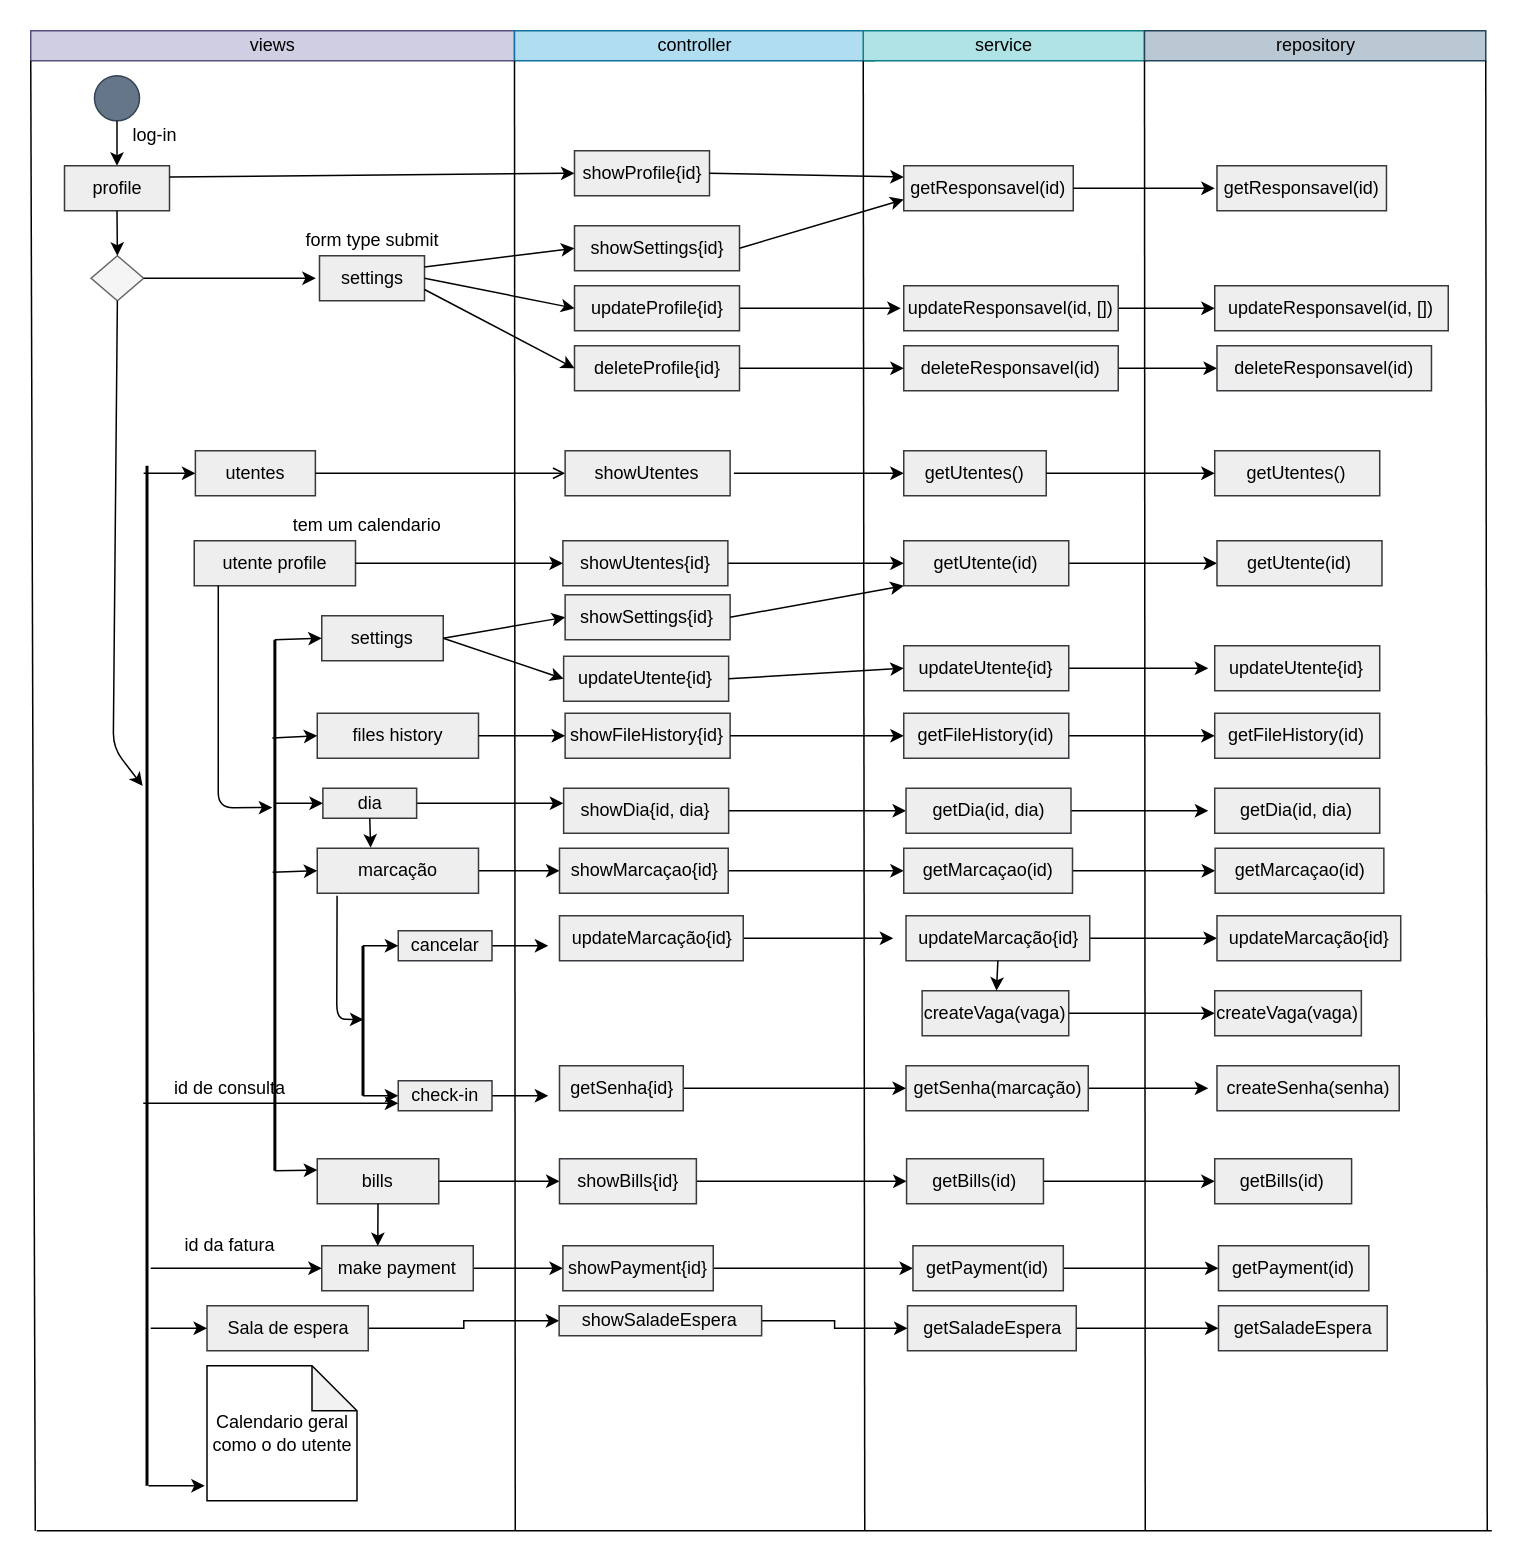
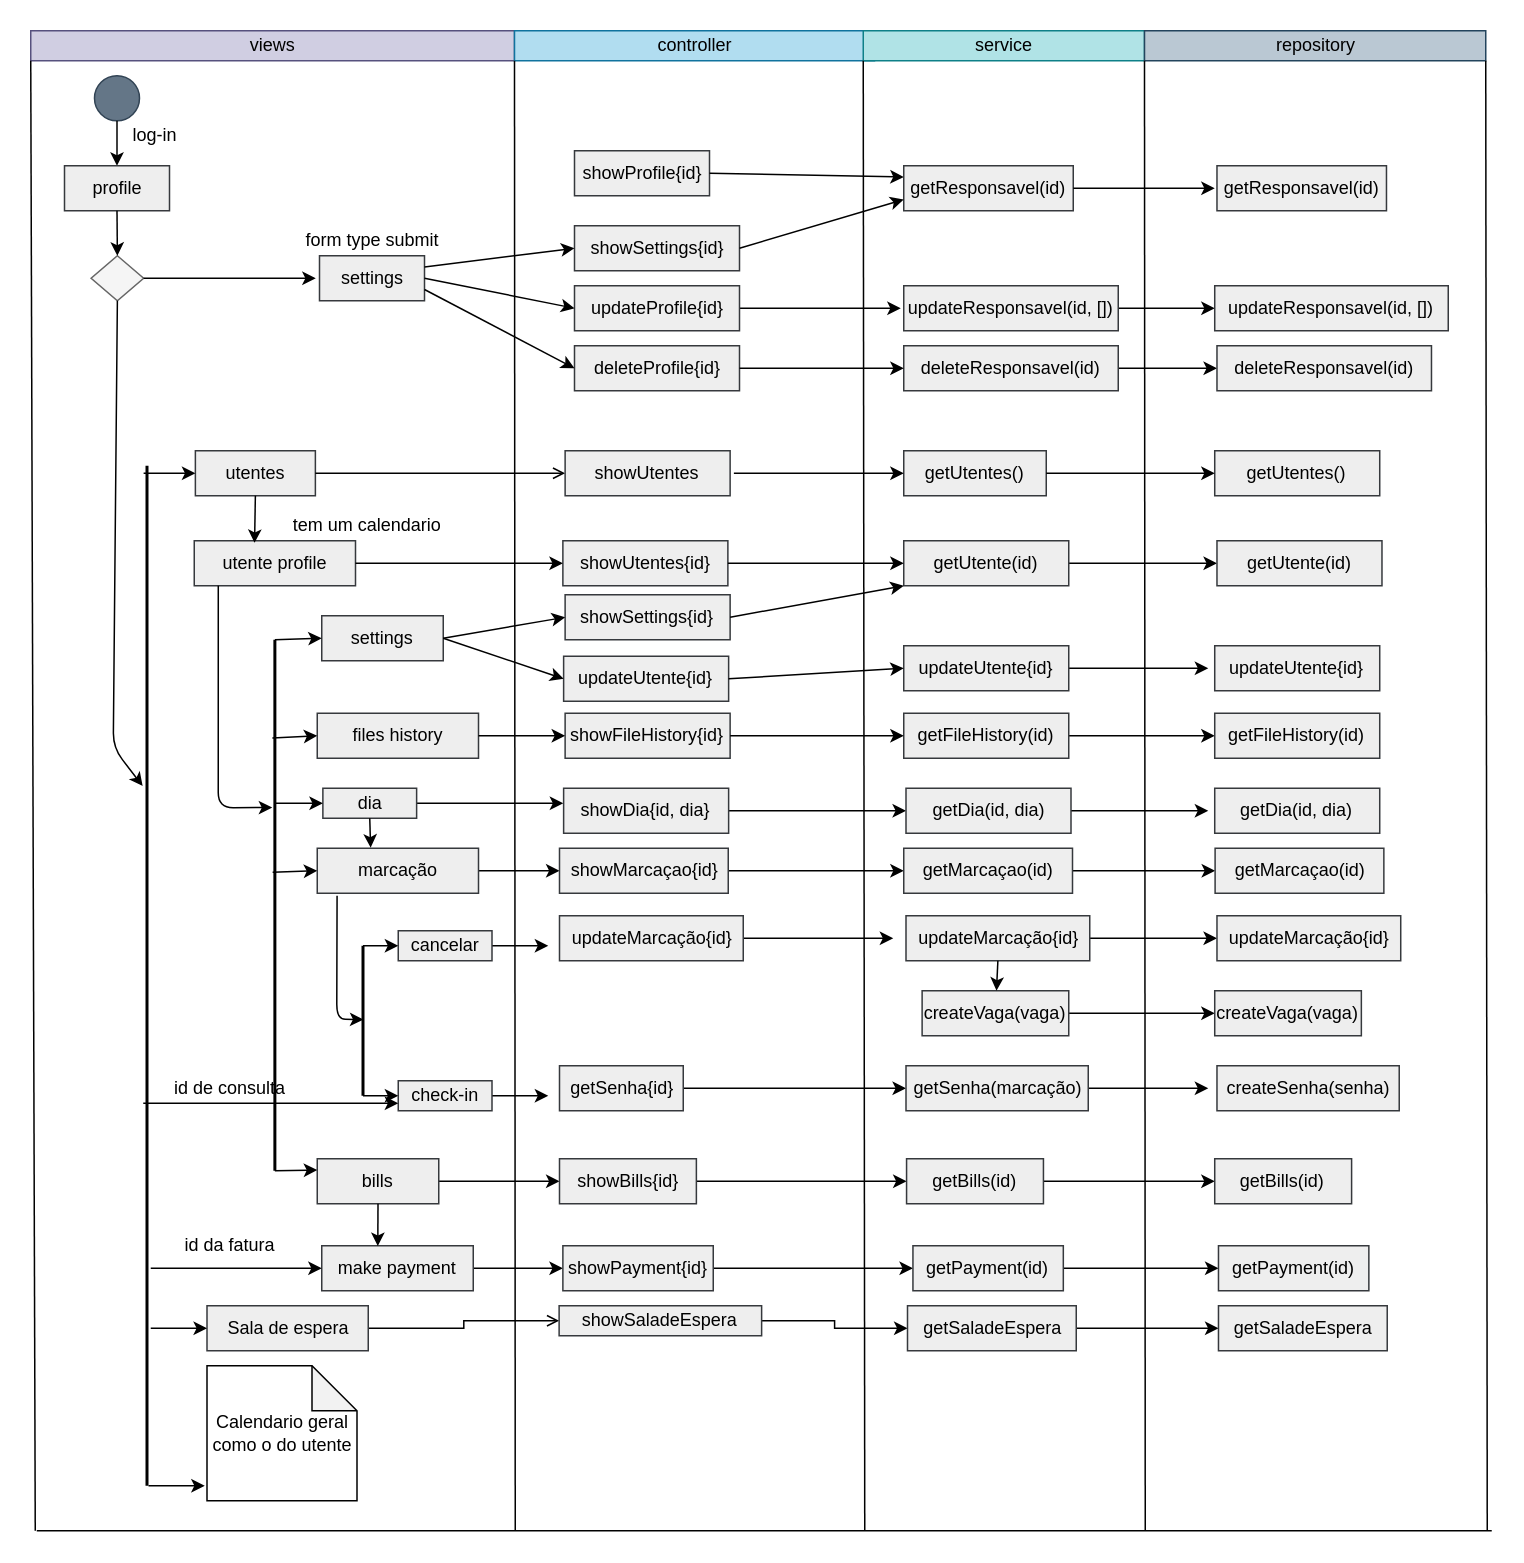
edge "profile" -> "showProfile{id}": removed
edge "utentes" -> "utente profile": added
edge "Sala de espera" -> "showSaladeEspera": arrowhead classic -> open
